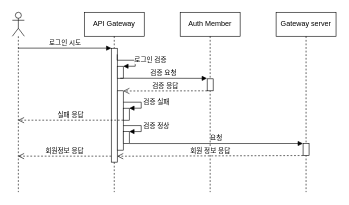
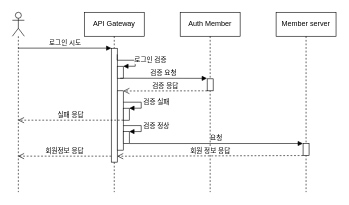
node "Gateway server": label "Gateway server" -> "Member server"
